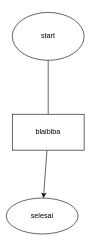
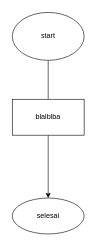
node "blalblba": moved (48, 132) -> (48, 117)
node "selesai": moved (42, 216) -> (48, 216)
